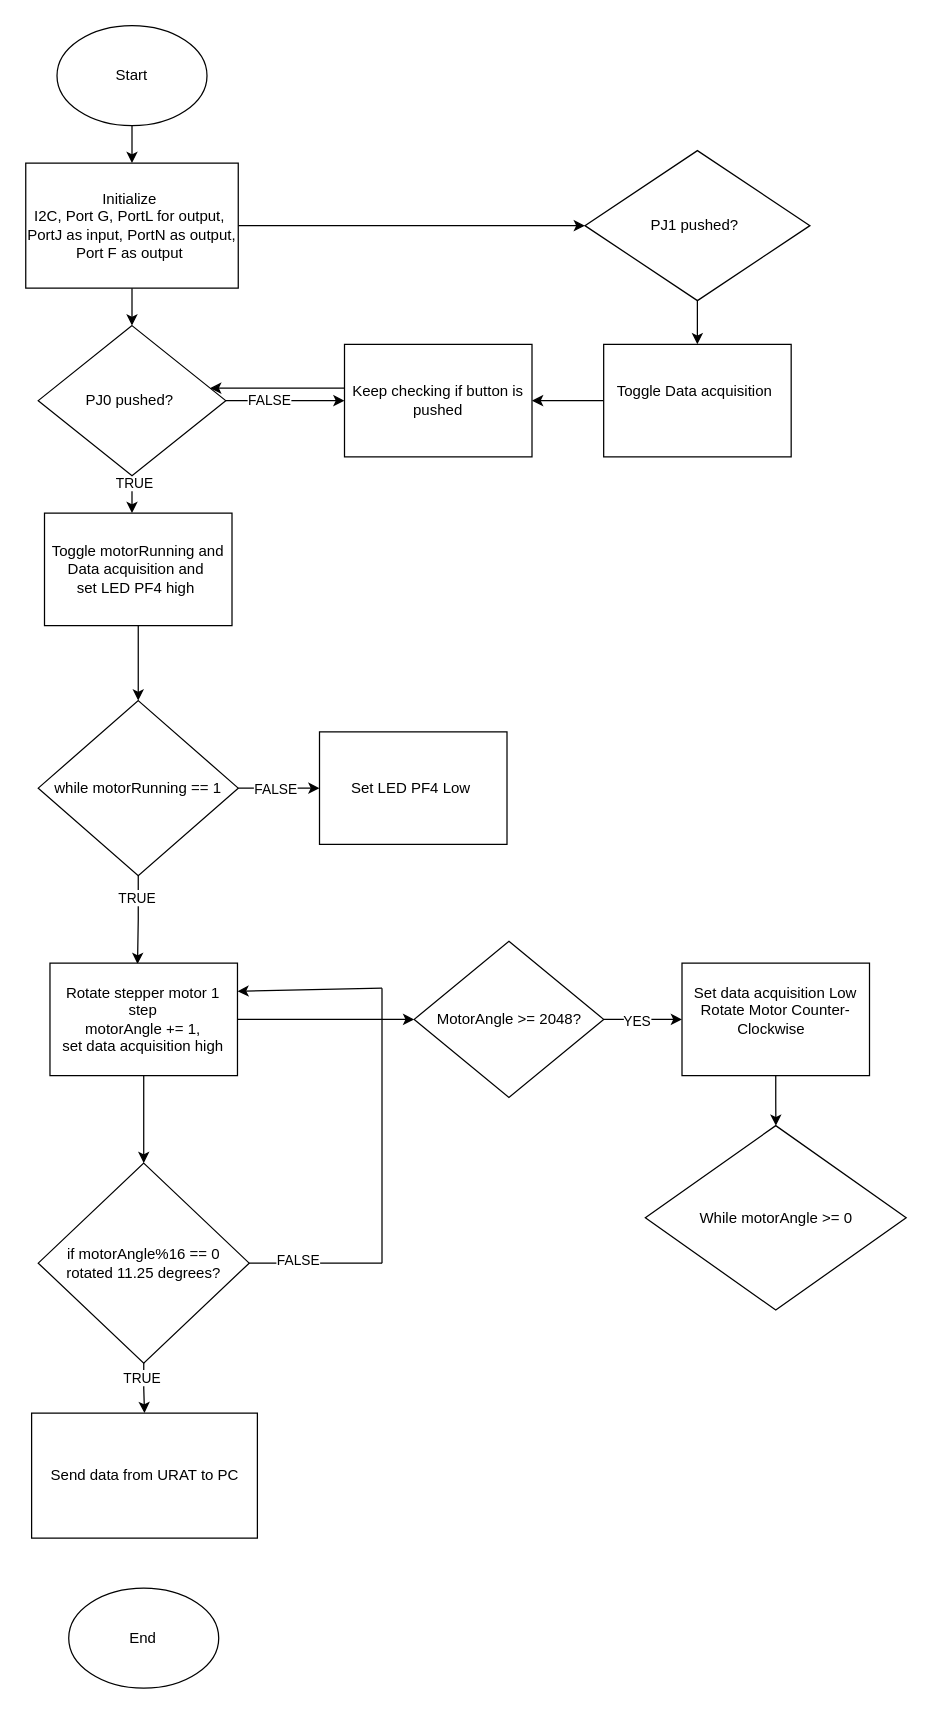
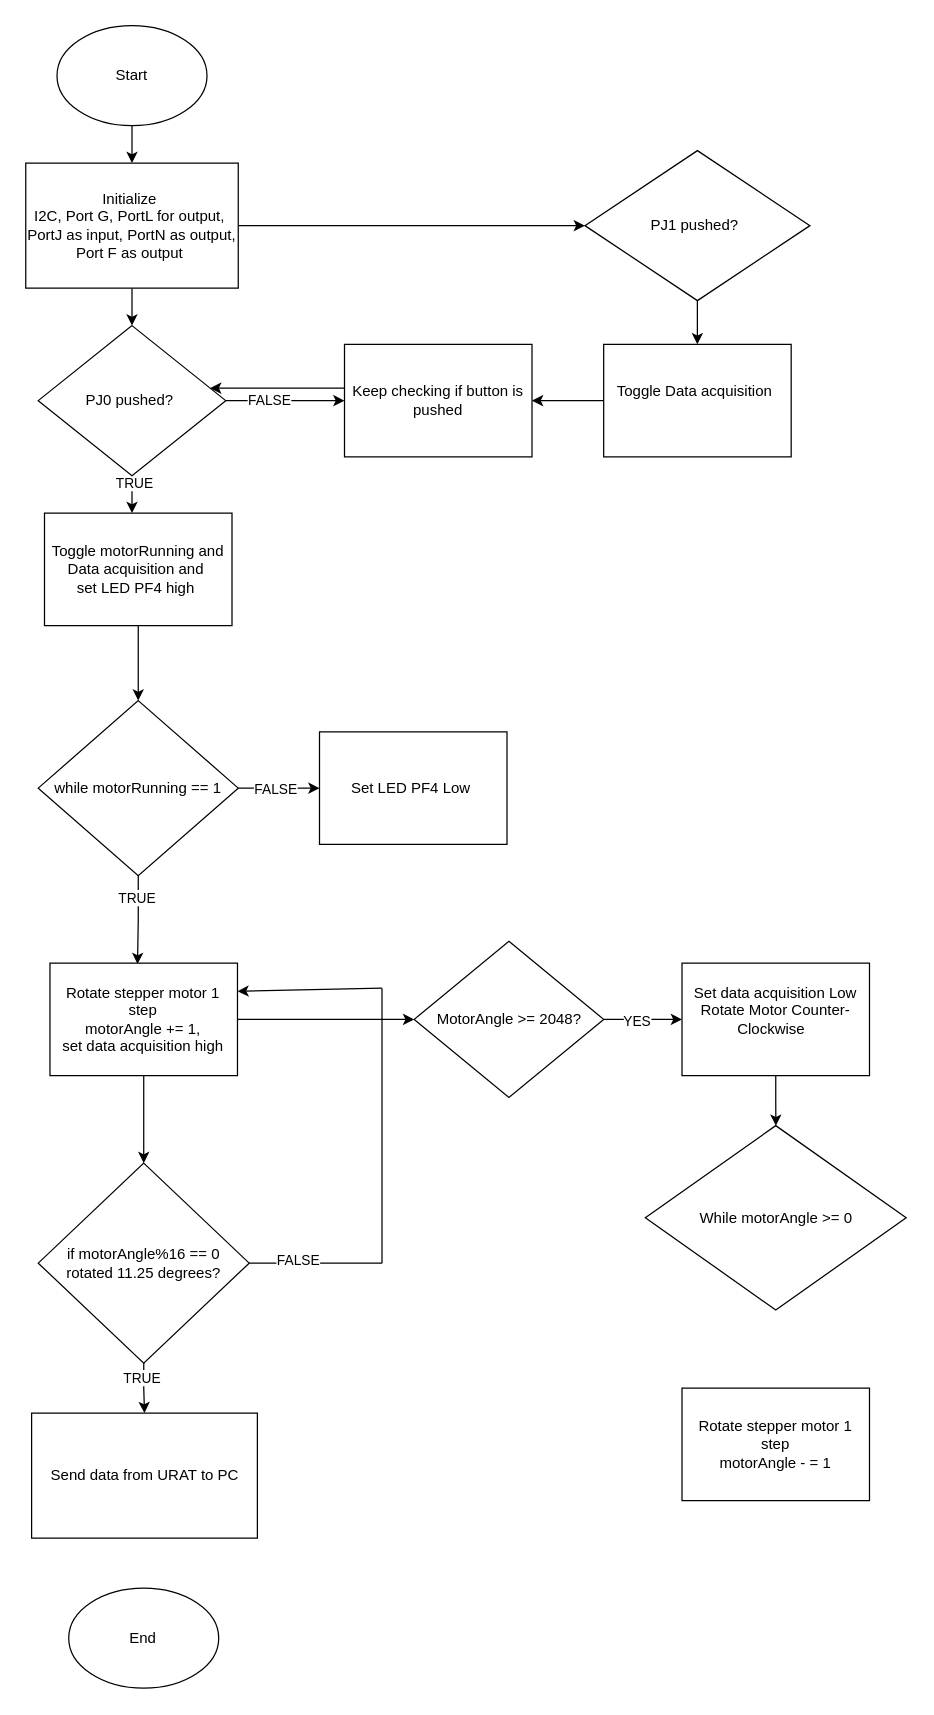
node "Rotate stepper motor 1 step motorAngle - = 1": added
